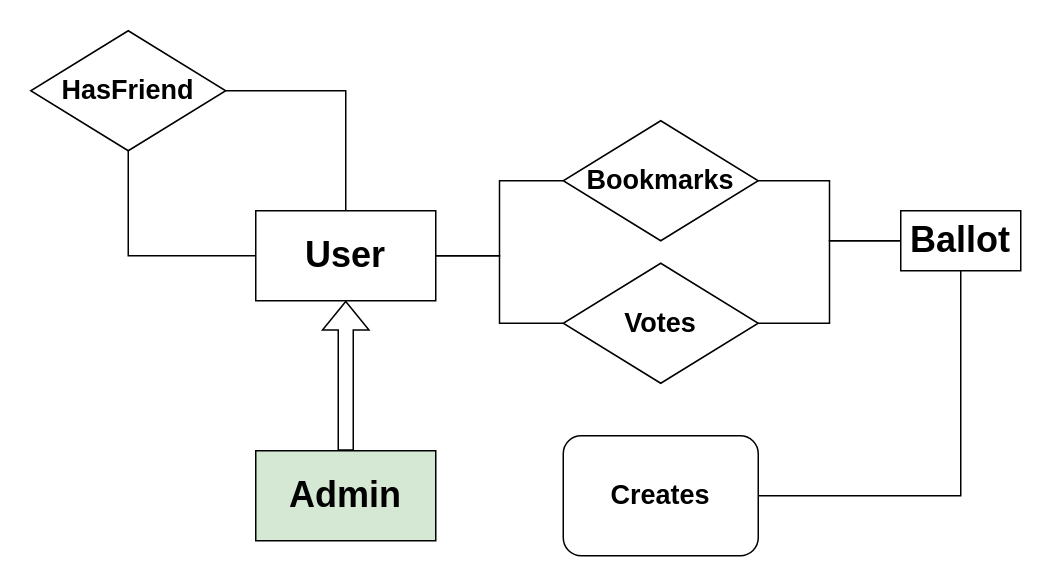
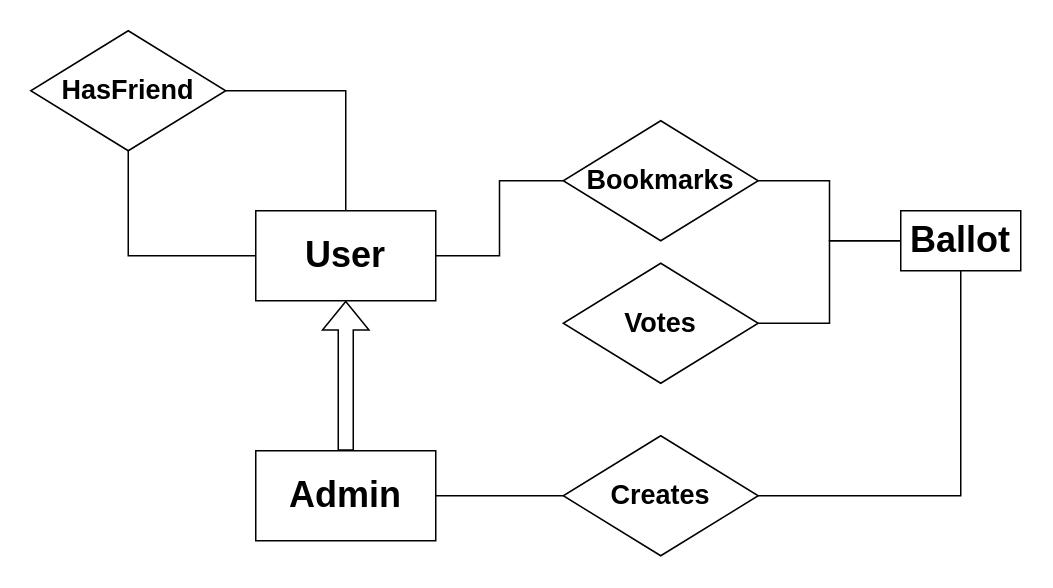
edge "User" -- "Votes": removed
node "Admin": fillcolor #d5e8d4 -> #ffffff
edge "Admin" -- "Creates": added
node "Creates": shape rounded rectangle -> diamond
